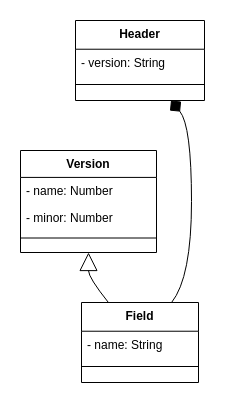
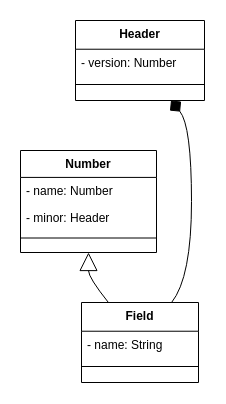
node "- version: String": label "- version: String" -> "- version: Number"
node "Version": label "Version" -> "Number"
node "- minor: Number": label "- minor: Number" -> "- minor: Header"
